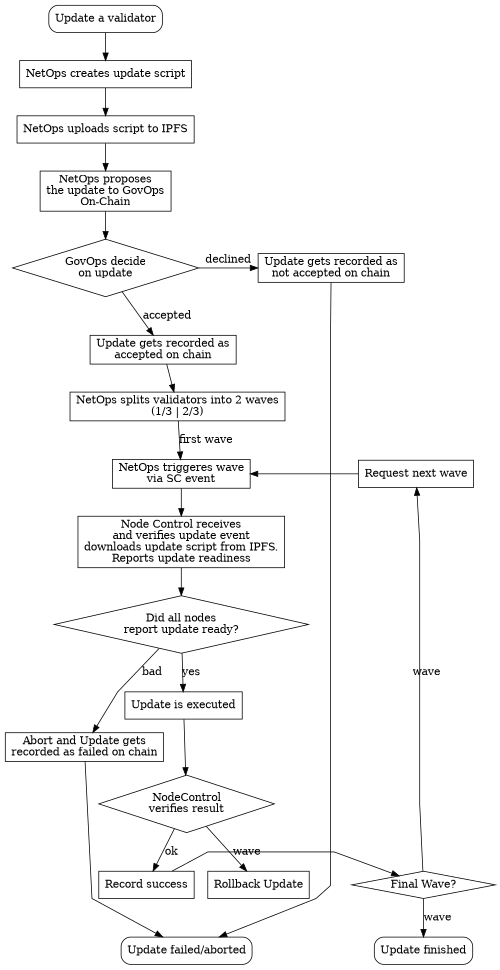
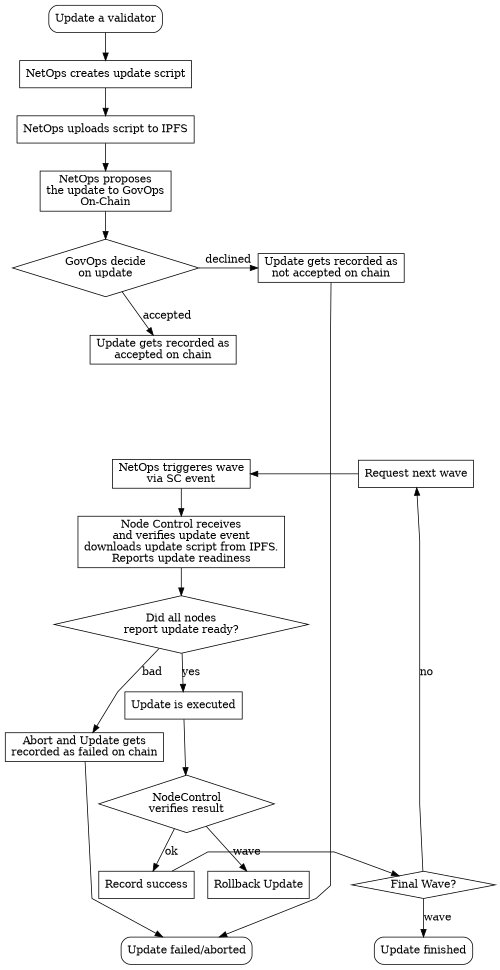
node "NetOps splits validators into 2 waves (1/3 | 2/3)": removed
edge "Final Wave?" -> "Request next wave": label "wave" -> "no"
